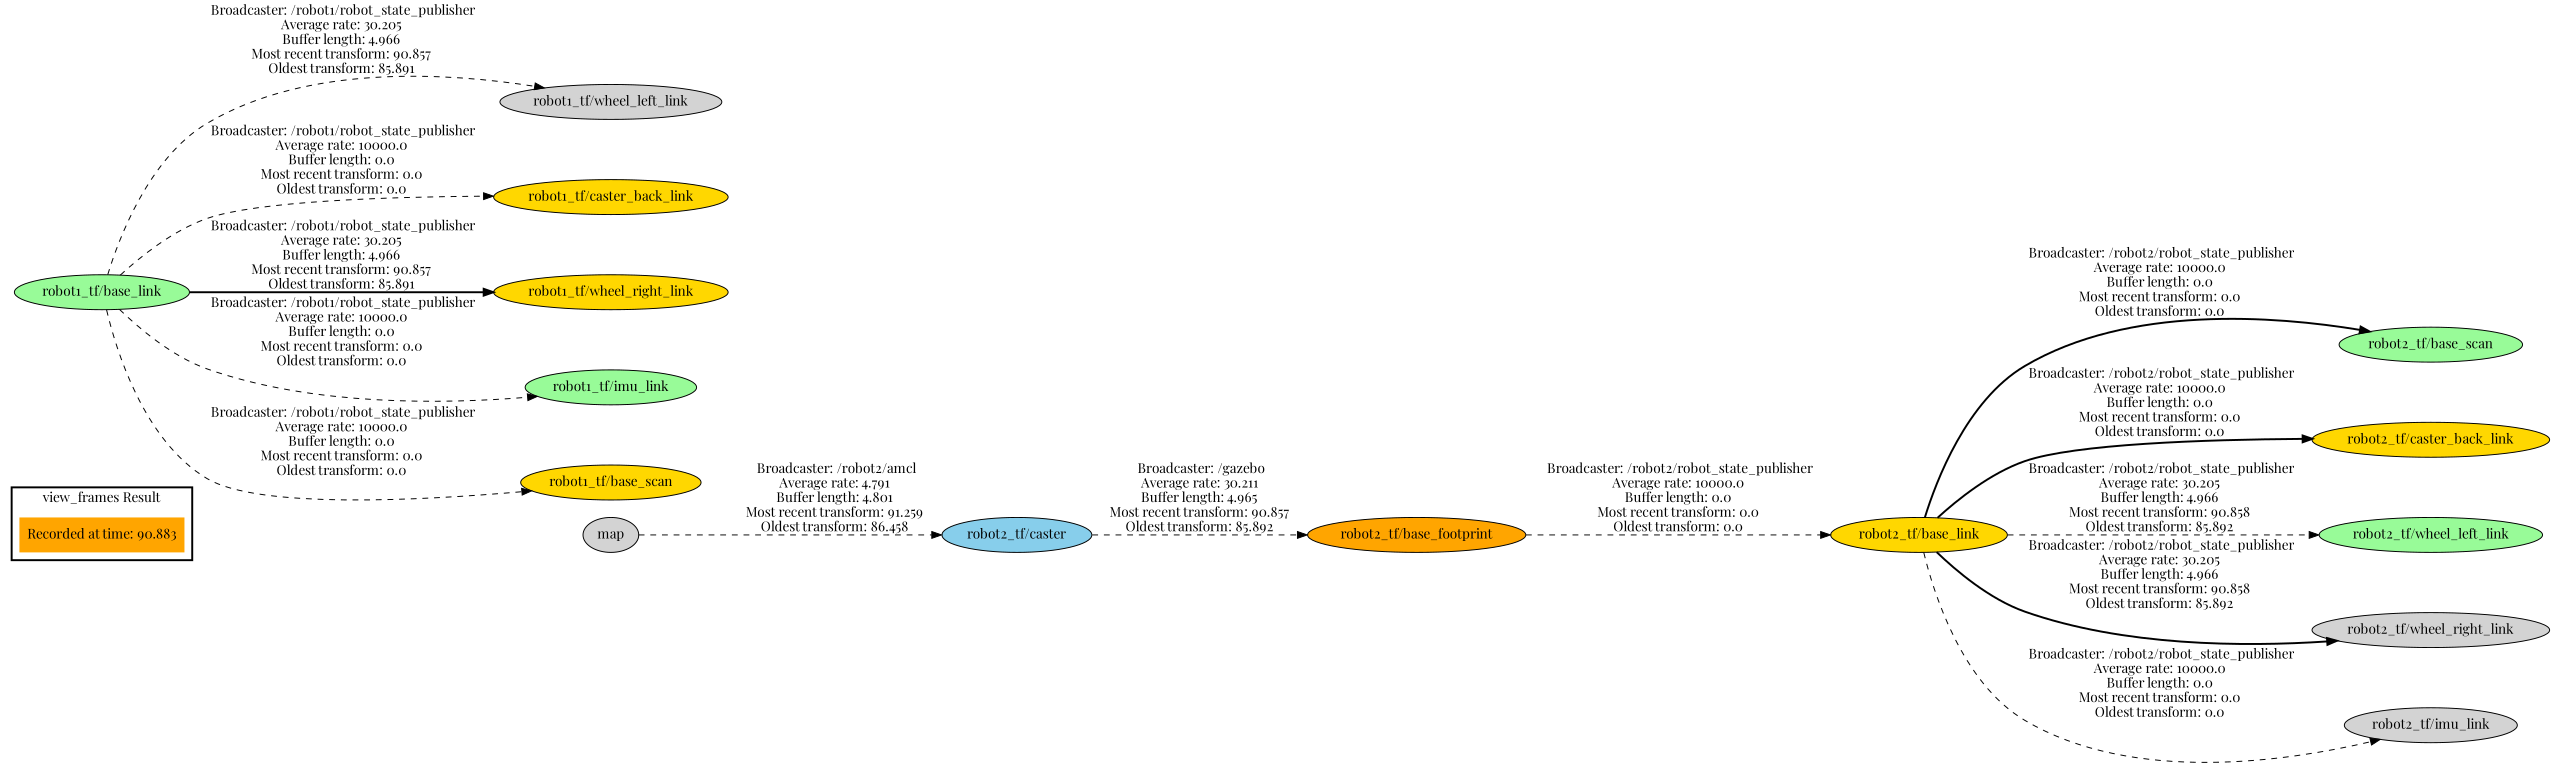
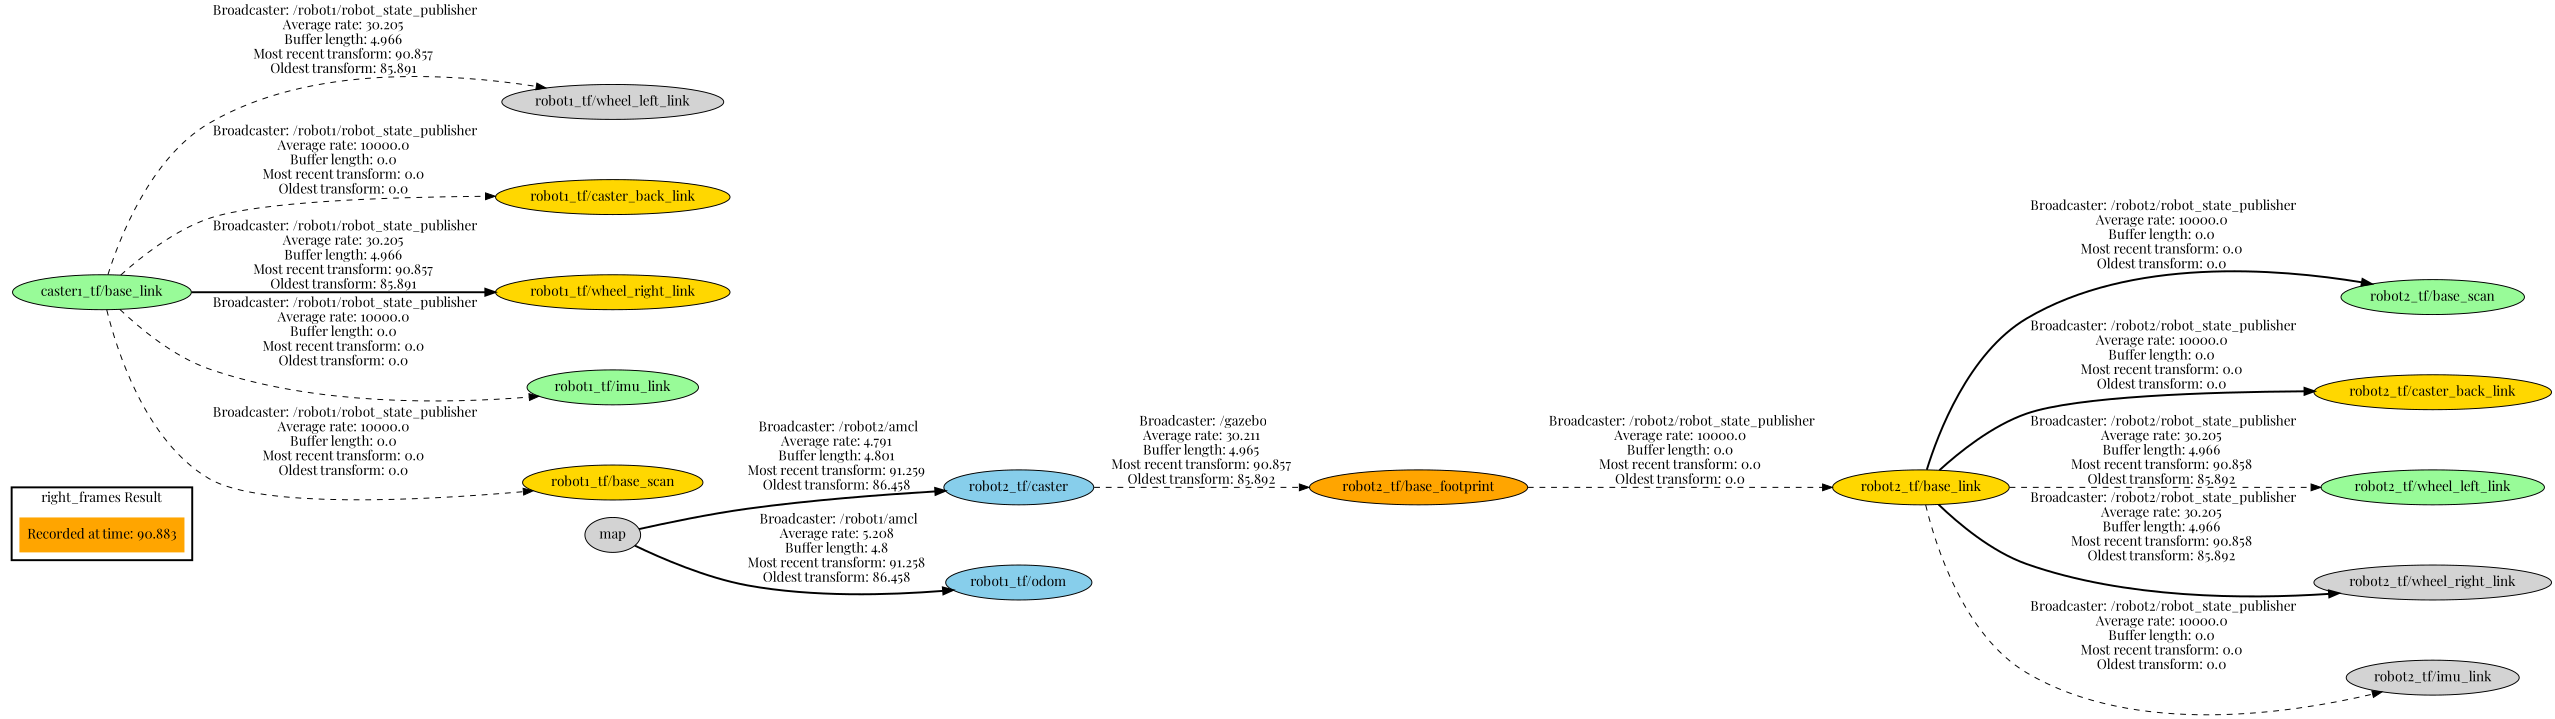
node "robot1_tf/base_link": label "robot1_tf/base_link" -> "caster1_tf/base_link"
cluster "view_frames Result": label "view_frames Result" -> "right_frames Result"
edge "map" -> "robot2_tf/caster": style dashed -> bold
node "robot1_tf/odom": added
